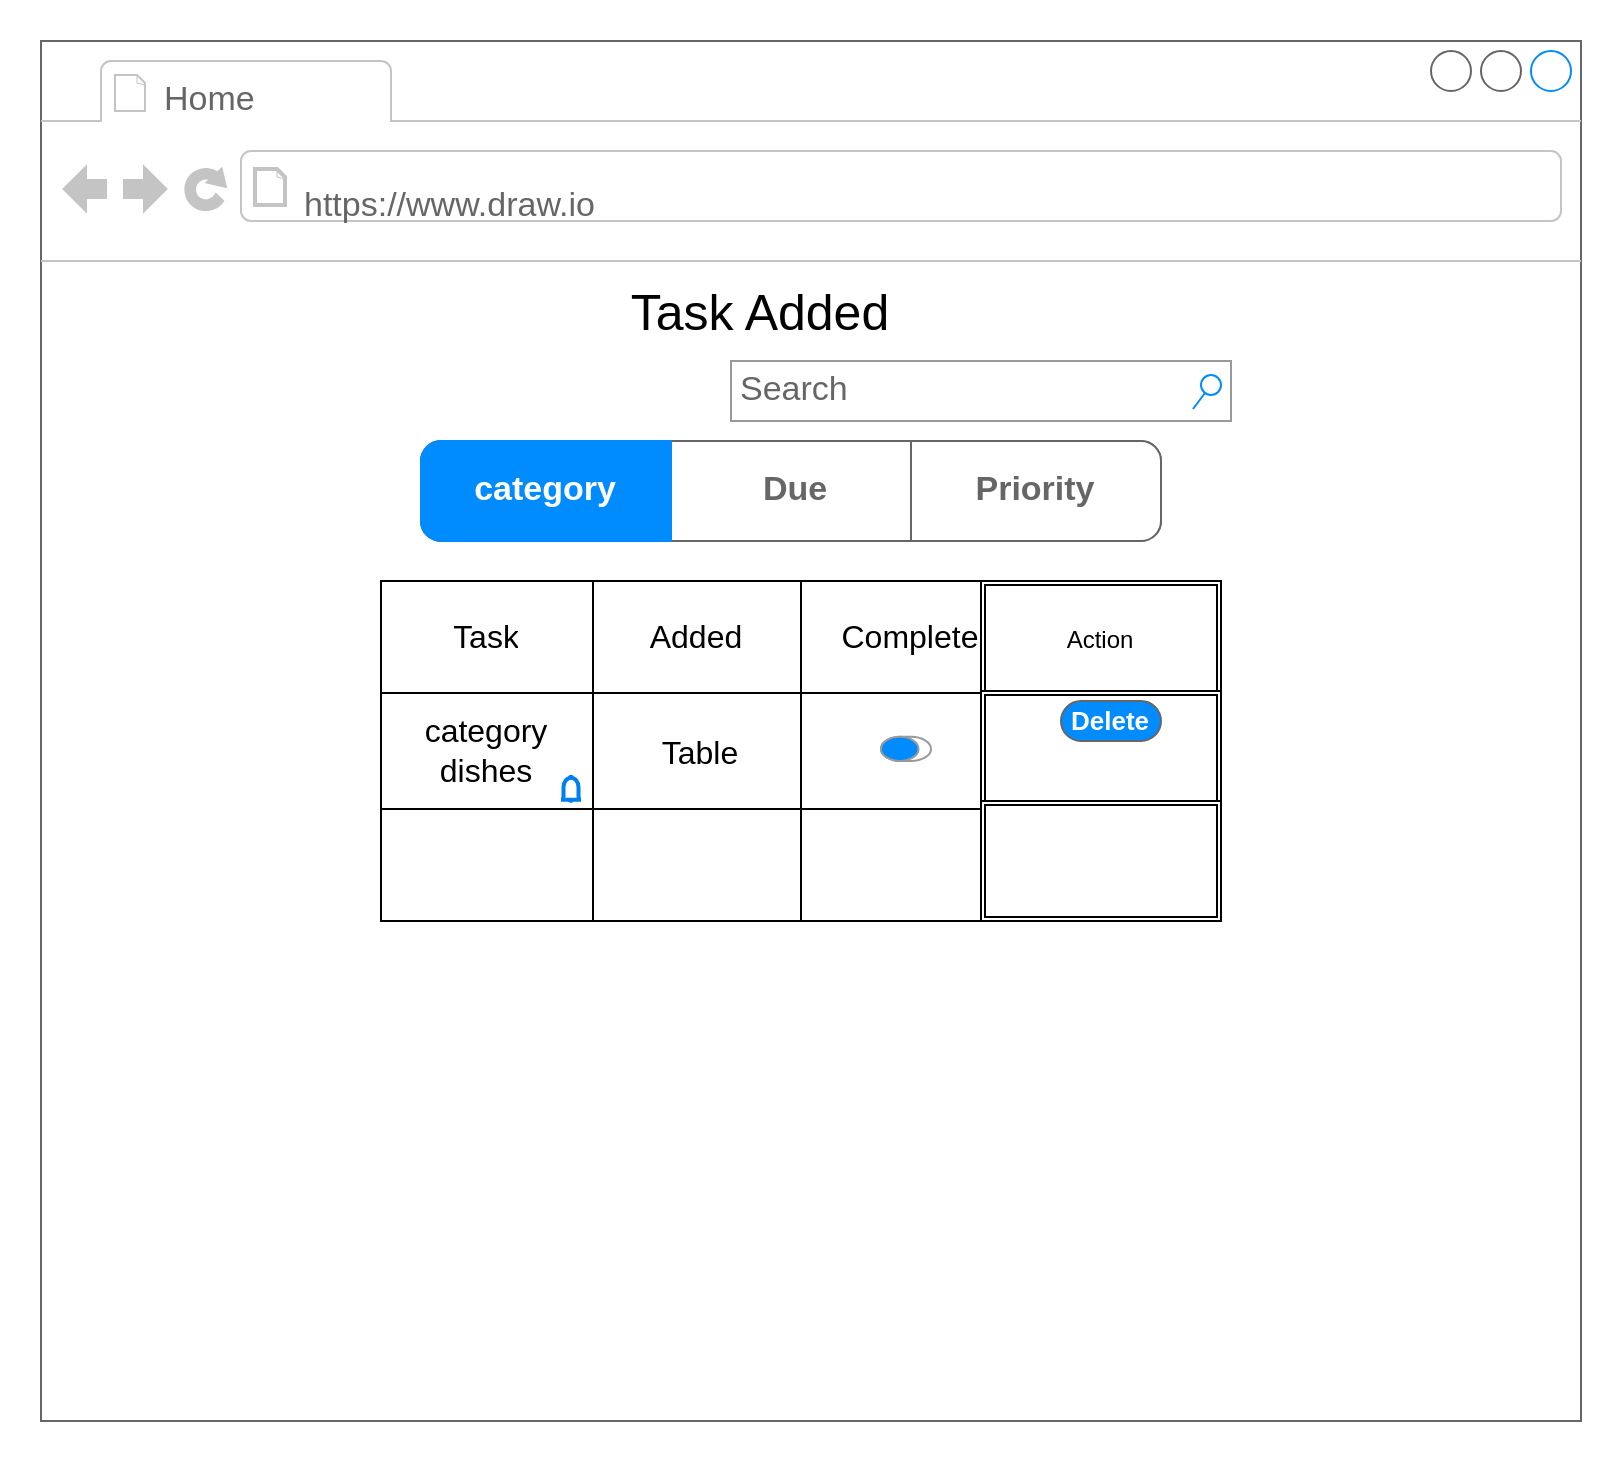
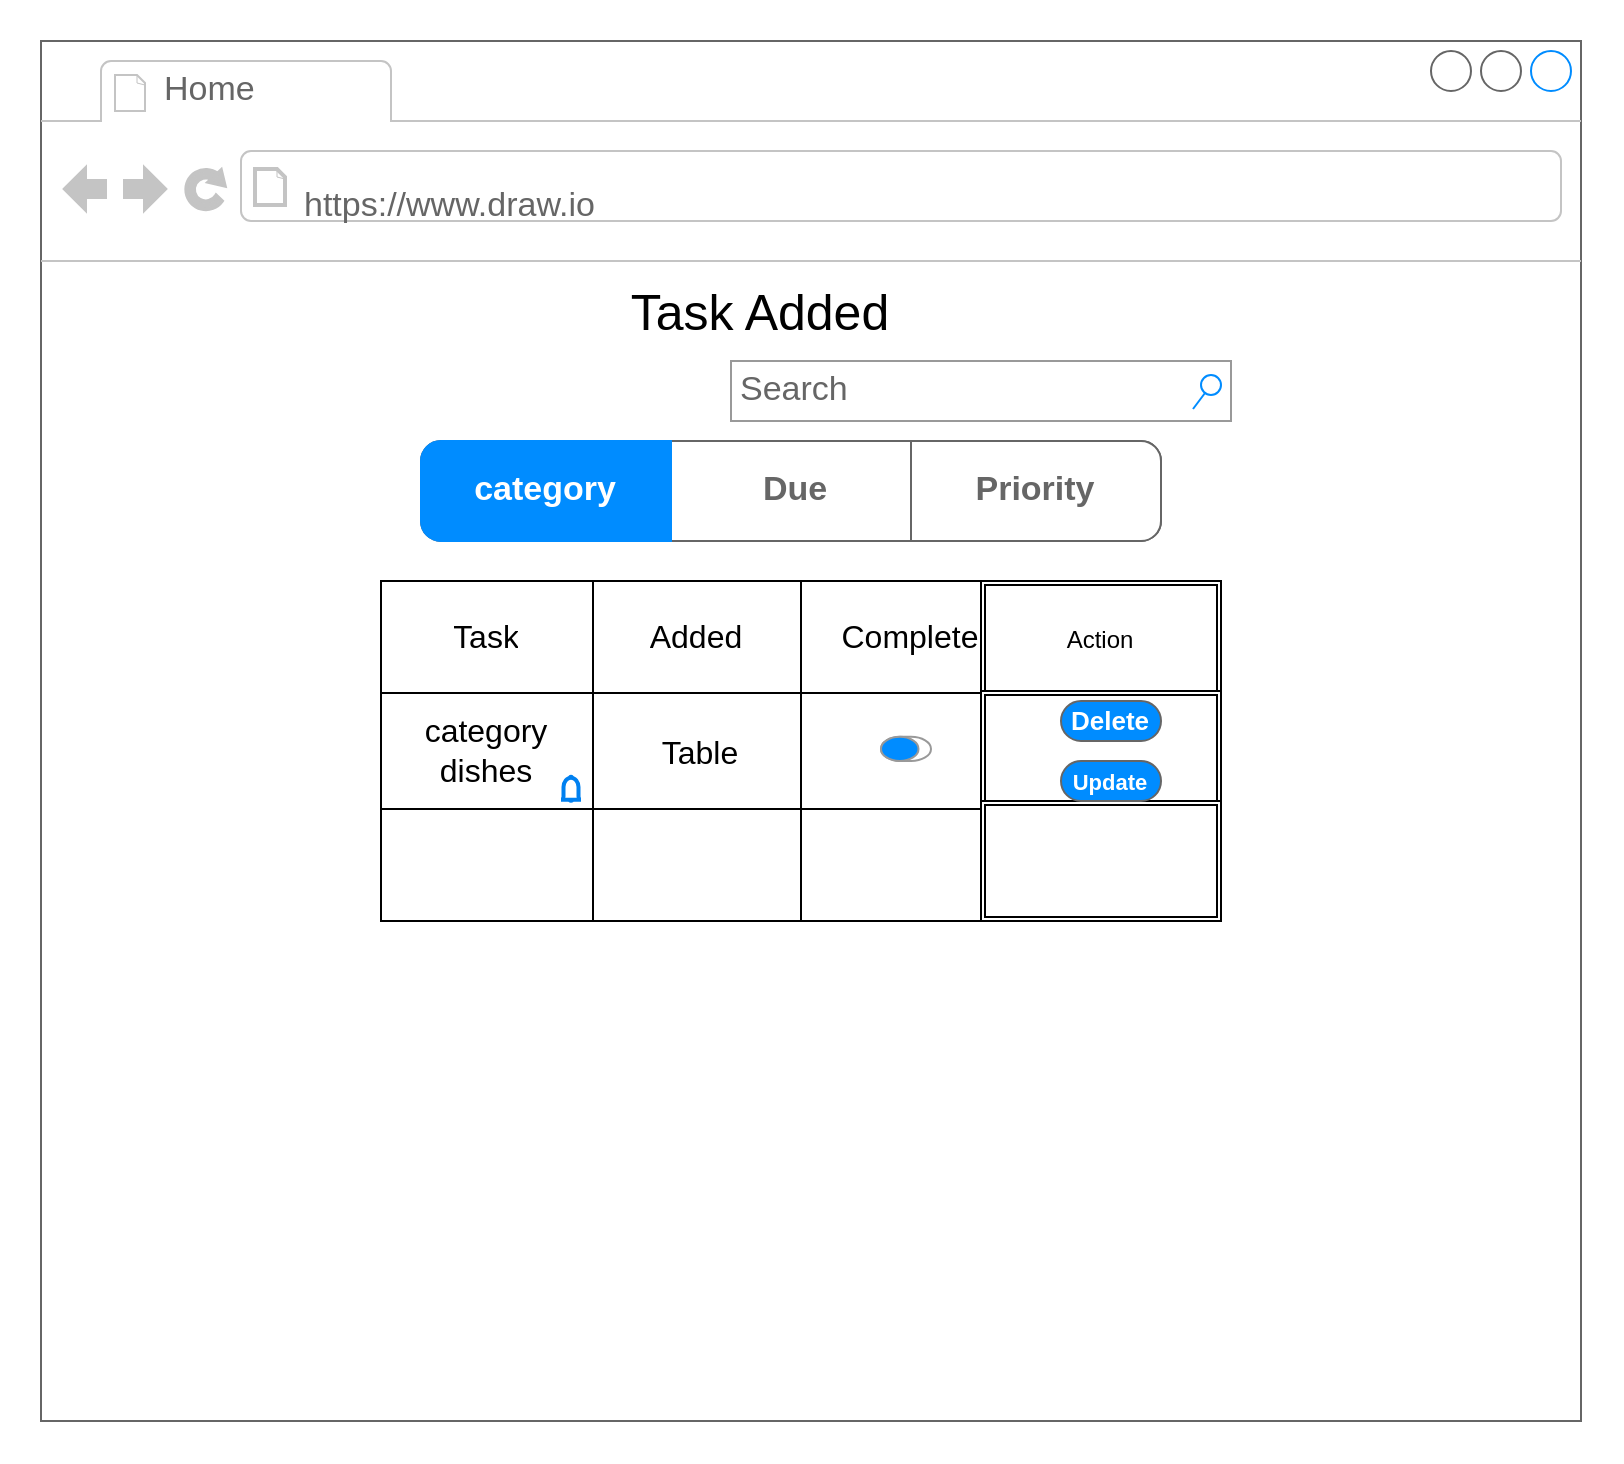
node "Home": size 270x70 -> 220x52
node "Update": added
